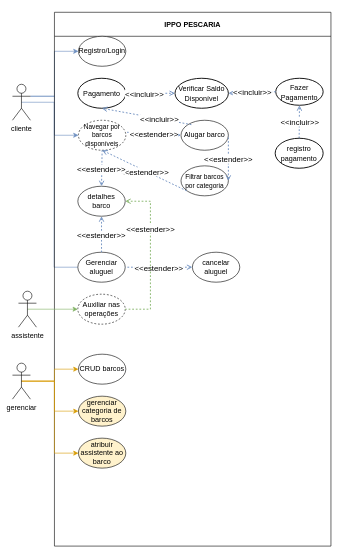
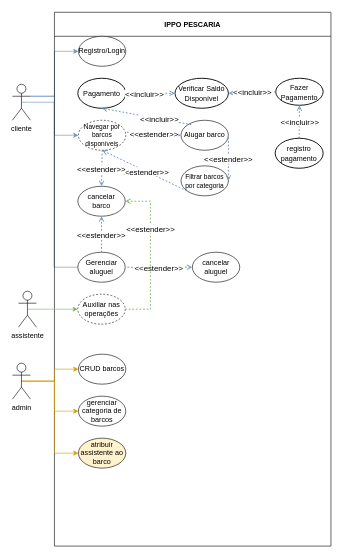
node "detalhes barco": label "detalhes barco" -> "cancelar barco"
node "gerenciar": label "gerenciar" -> "admin"
node "gerenciar categoria de barcos": fillcolor #fff2cc -> #ffffff
